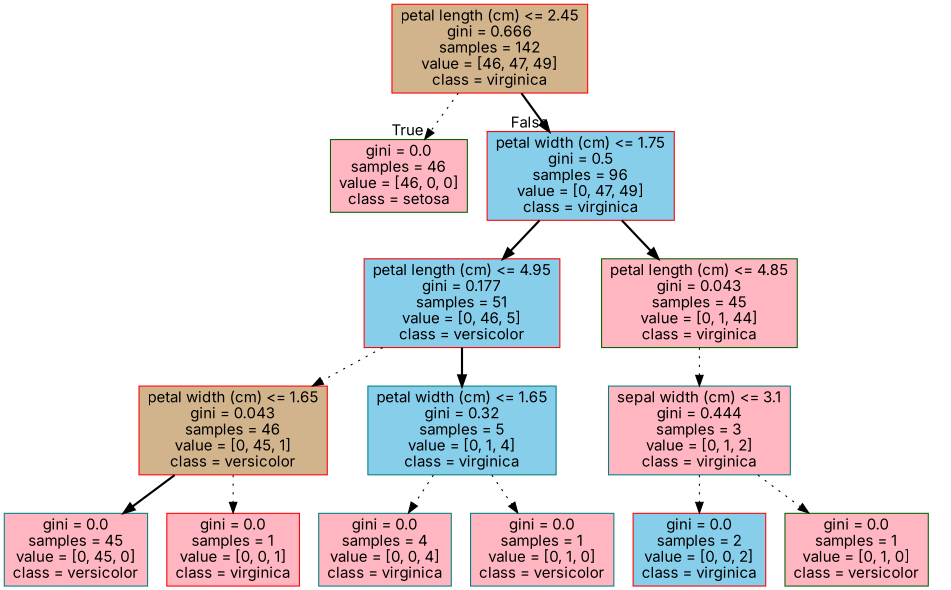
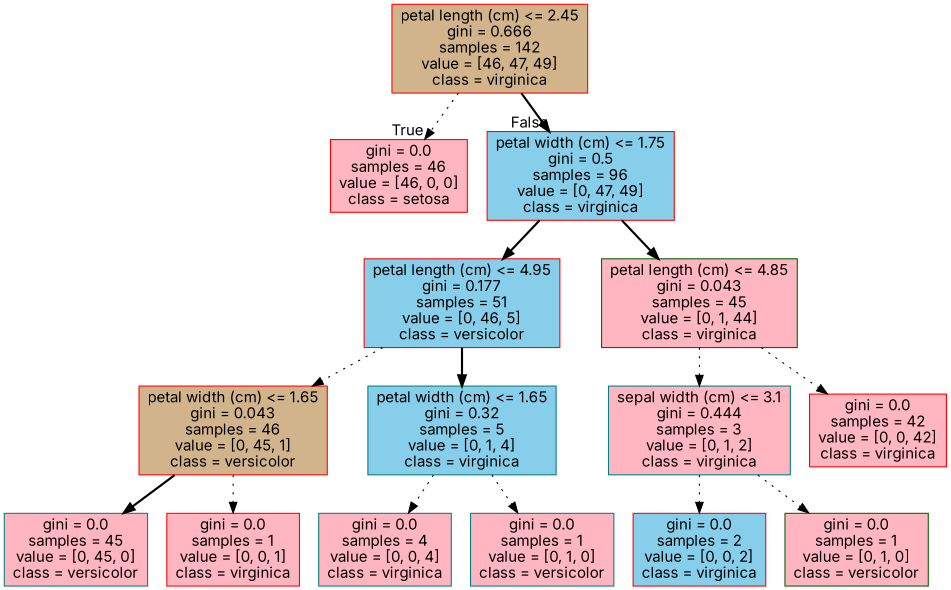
node "gini = 0.0 samples = 46 value = [46, 0, 0] class = setosa": color darkgreen -> red
node "gini = 0.0 samples = 42 value = [0, 0, 42] class = virginica": added
